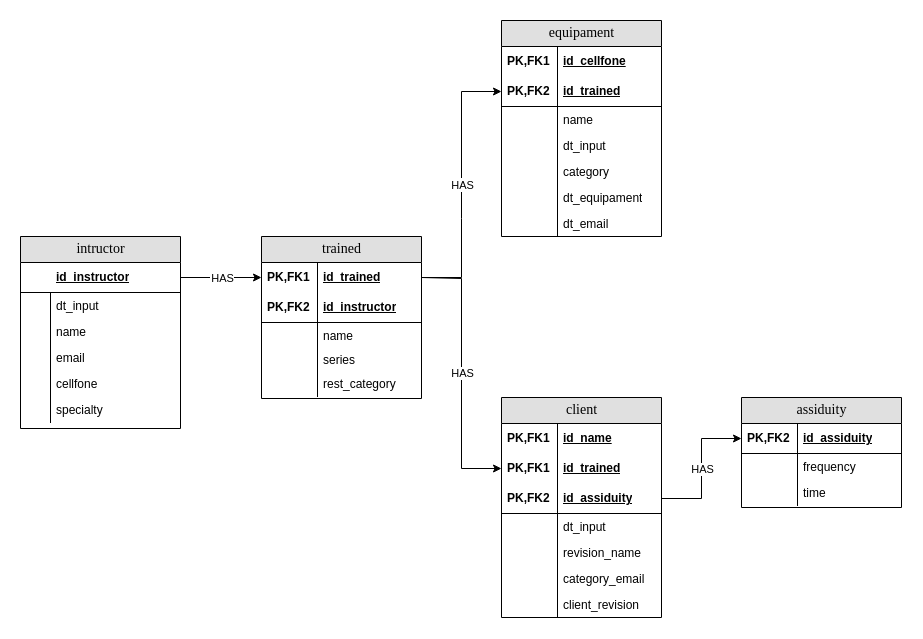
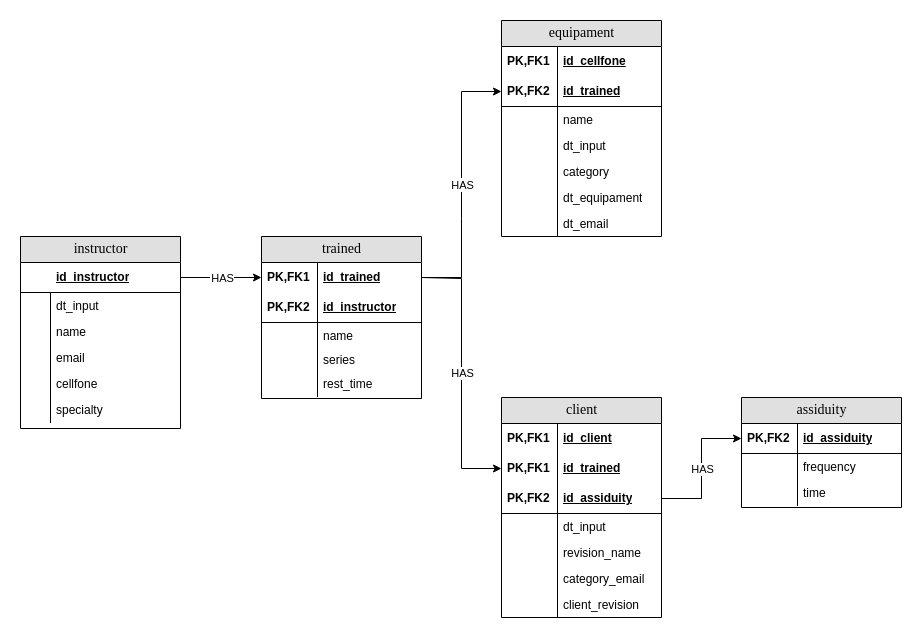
node "intructor": label "intructor" -> "instructor"
node "rest_category": label "rest_category" -> "rest_time"
node "id_name": label "id_name" -> "id_client"
